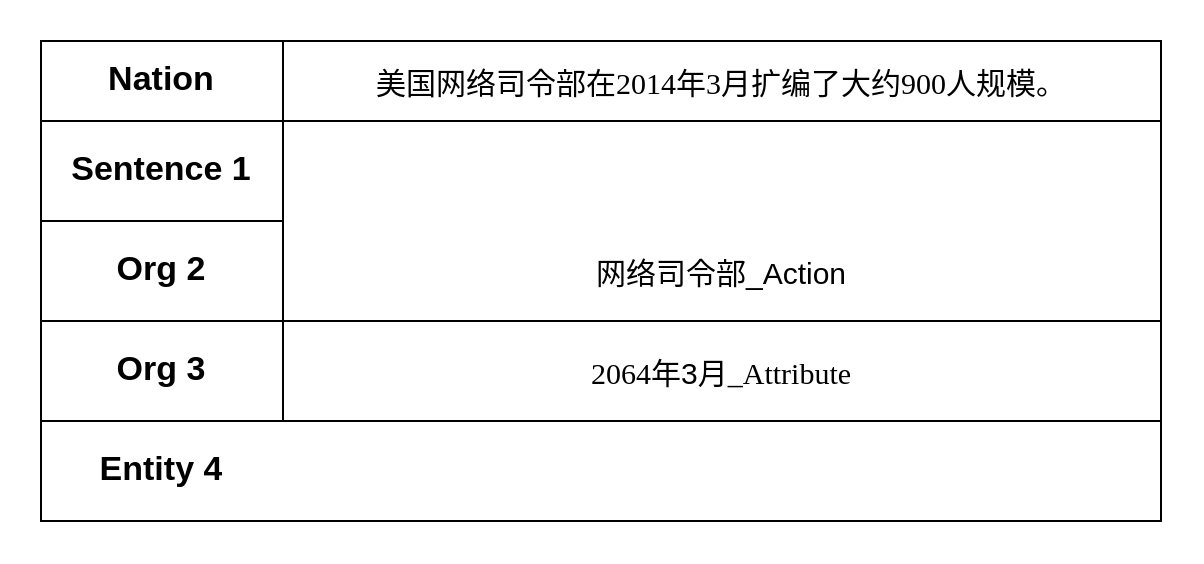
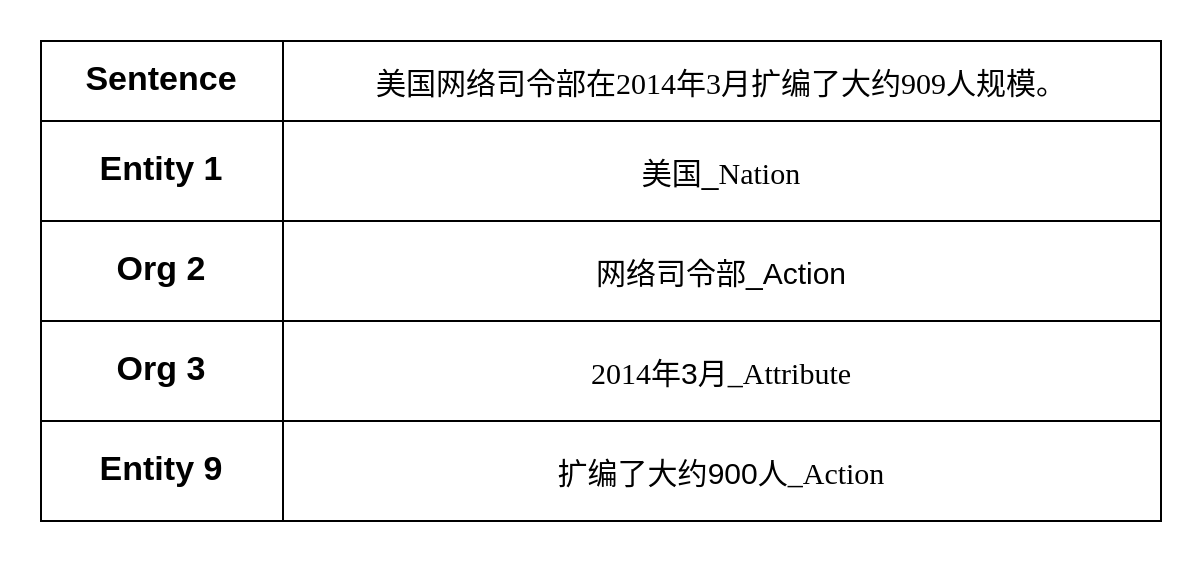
node "Nation": label "Nation" -> "Sentence"
node "美国网络司令部在2014年3月扩编了大约900人规模。": label "美国网络司令部在2014年3月扩编了大约900人规模。" -> "美国网络司令部在2014年3月扩编了大约909人规模。"
node "Sentence 1": label "Sentence 1" -> "Entity 1"
node "美国_Nation": added
node "2064年3月_Attribute": label "2064年3月_Attribute" -> "2014年3月_Attribute"
node "Entity 4": label "Entity 4" -> "Entity 9"
node "扩编了大约900人_Action": added
